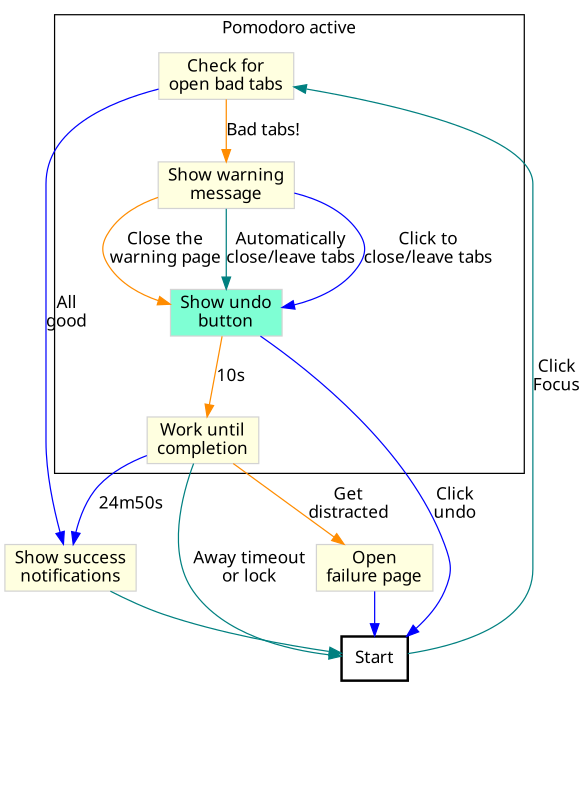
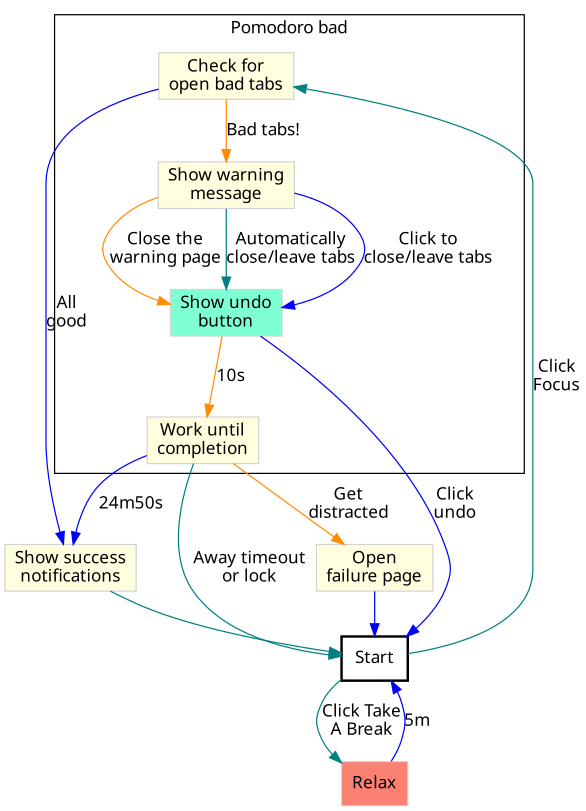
cluster "Pomodoro active": label "Pomodoro active" -> "Pomodoro bad"
node "Relax": added
